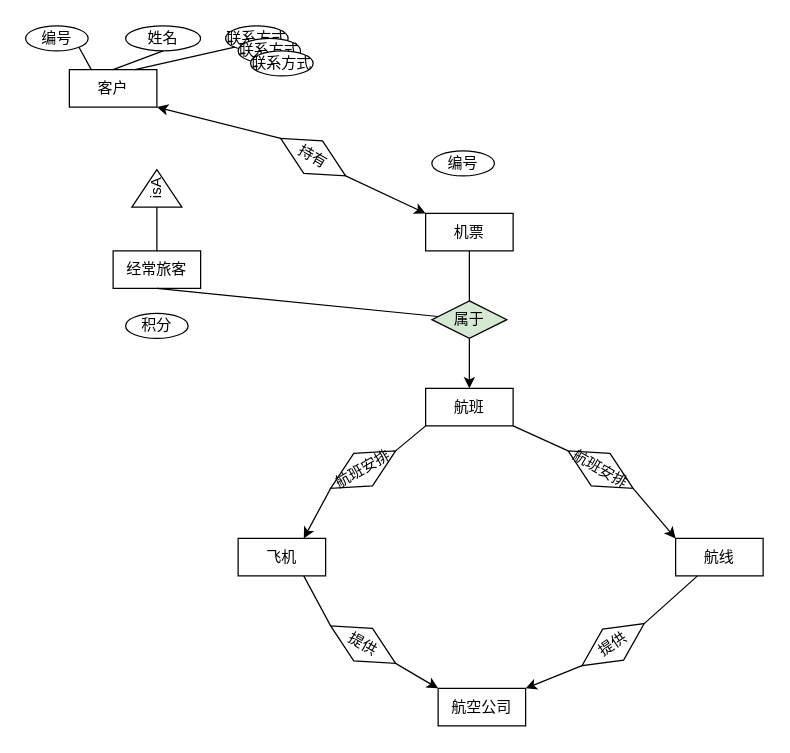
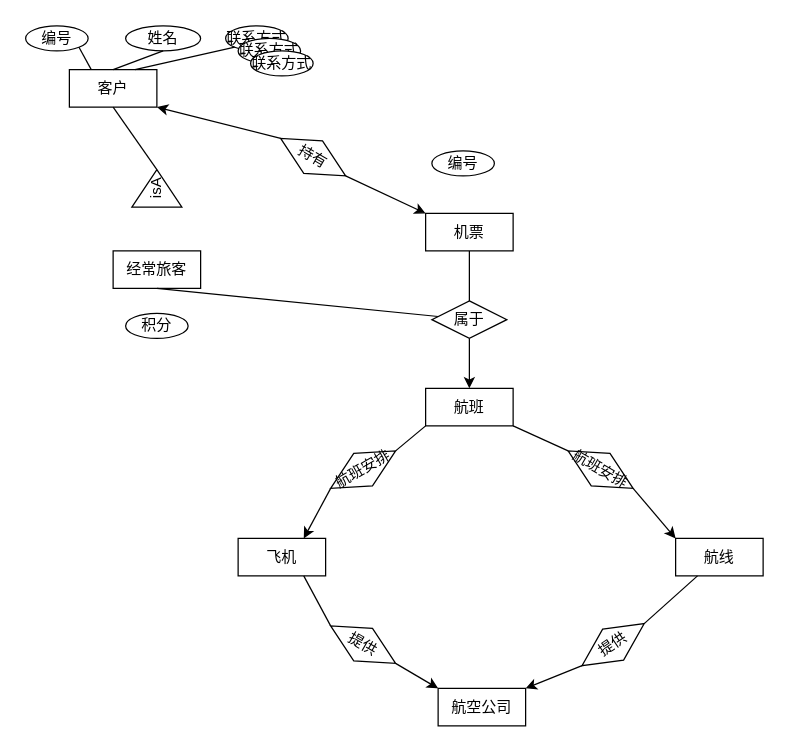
edge "客户" -- "isA": added
edge "isA" -- "经常旅客": removed
node "属于": fillcolor #d5e8d4 -> #ffffff
